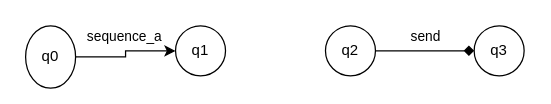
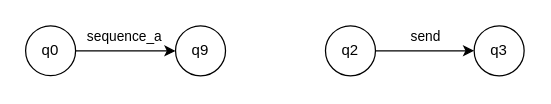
node "q1": label "q1" -> "q9"
edge "q2" -> "q3": arrowhead diamond -> classic
node "q0": size 50x63 -> 50x50
